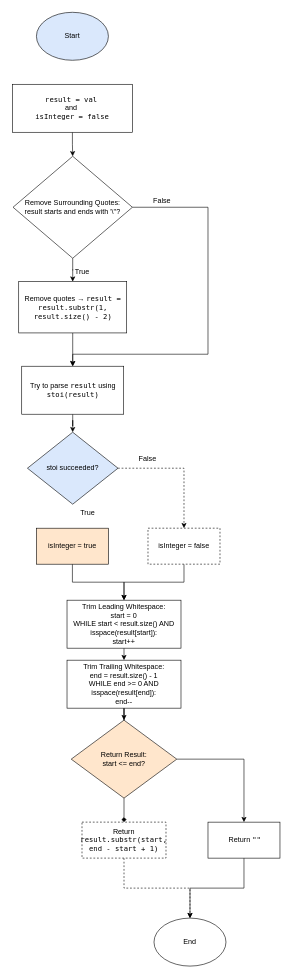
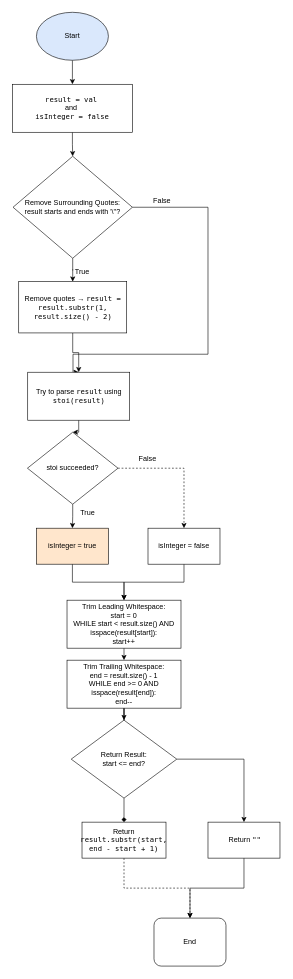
edge "Start" -> "result = val and isInteger = false": added
node "Try to parse result using stoi(result)": moved (73, 390) -> (79, 396)
node "stoi succeeded?": fillcolor #dae8fc -> #ffffff
edge "stoi succeeded?" -> "isInteger = true": added
node "isInteger = false": style dashed -> solid
node "Return Result: start <= end?": fillcolor #ffe6cc -> #ffffff
node "Return result.substr(start, end - start + 1)": style dashed -> solid
node "End": shape ellipse -> rounded rectangle
